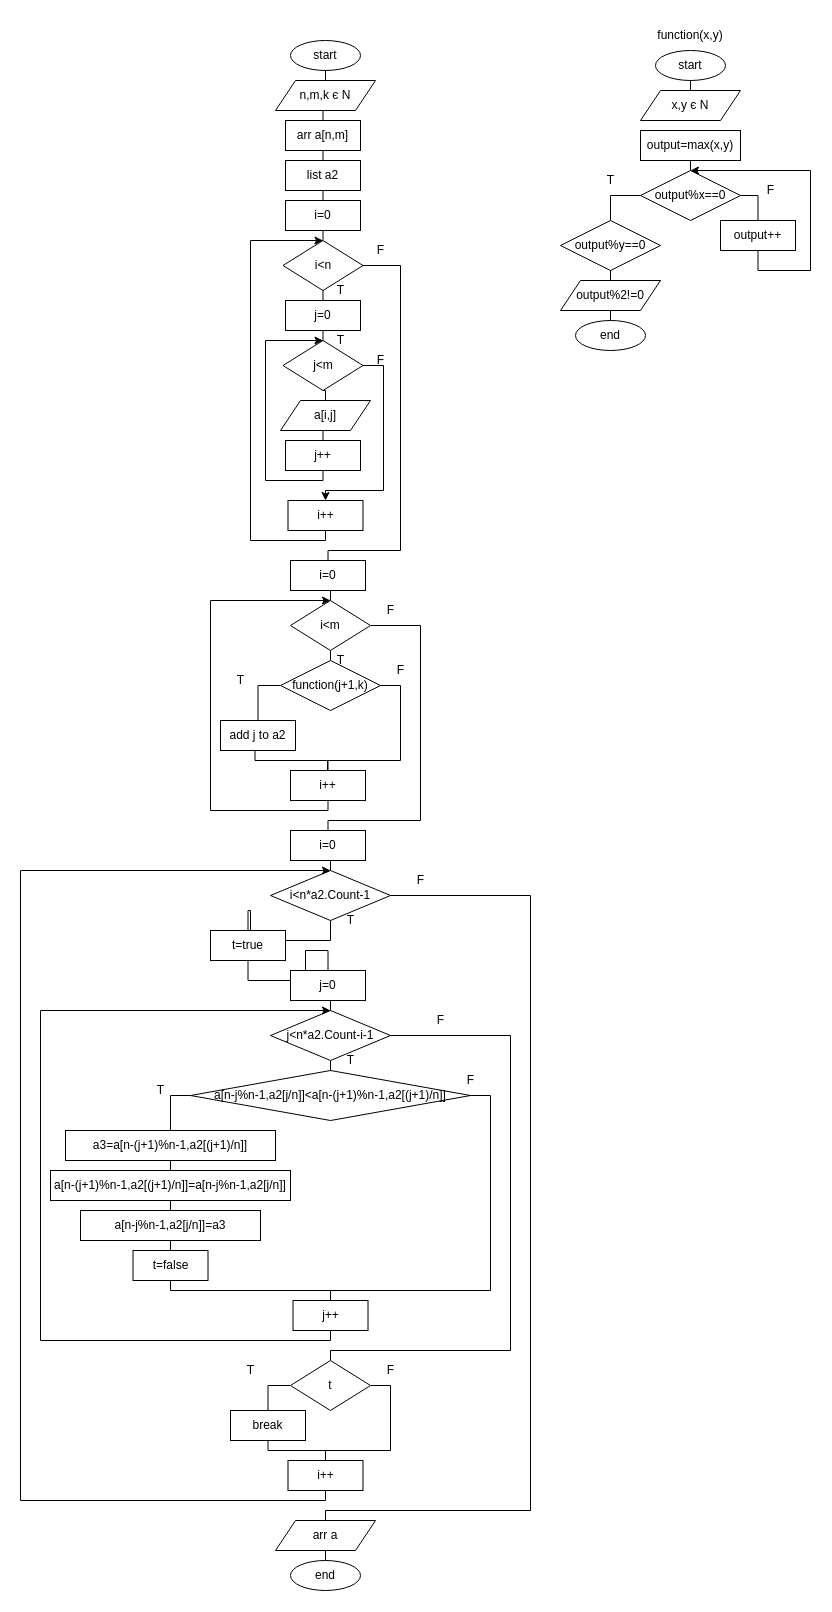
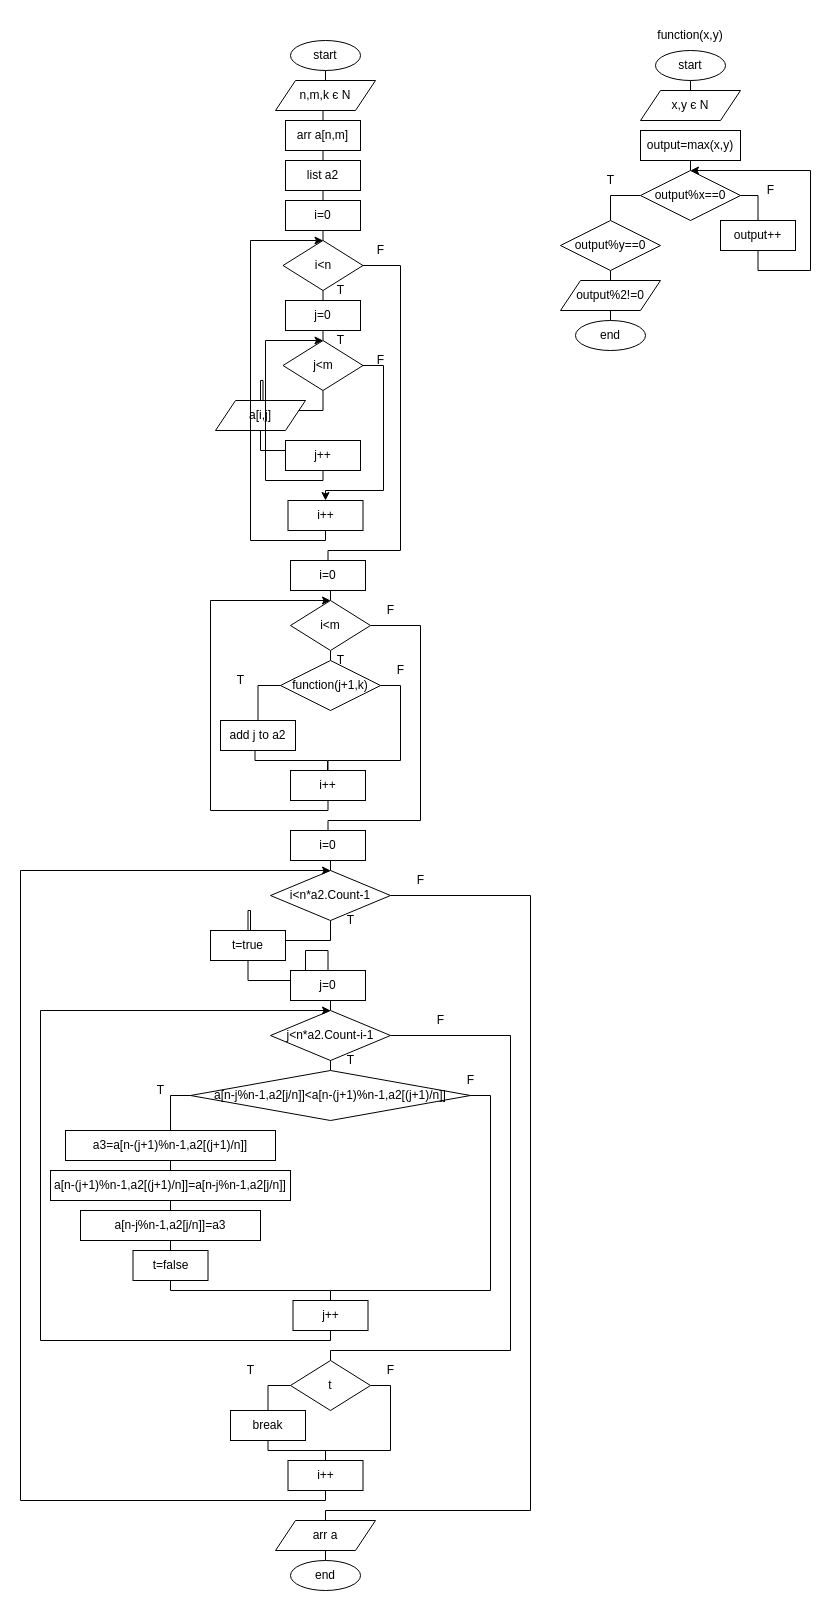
node "a[i,j]": moved (326, 416) -> (261, 416)
